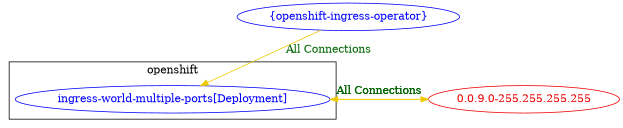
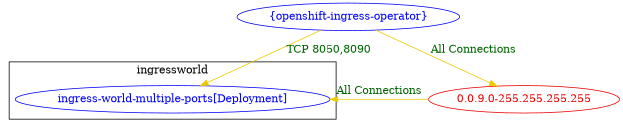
edge "{openshift-ingress-operator}" -> "ingress-world-multiple-ports[Deployment]": label "All Connections" -> "TCP 8050,8090"
cluster "openshift": label "openshift" -> "ingressworld"
edge "ingress-world-multiple-ports[Deployment]" -> "0.0.9.0-255.255.255.255": now "{openshift-ingress-operator}" -> "0.0.9.0-255.255.255.255"
